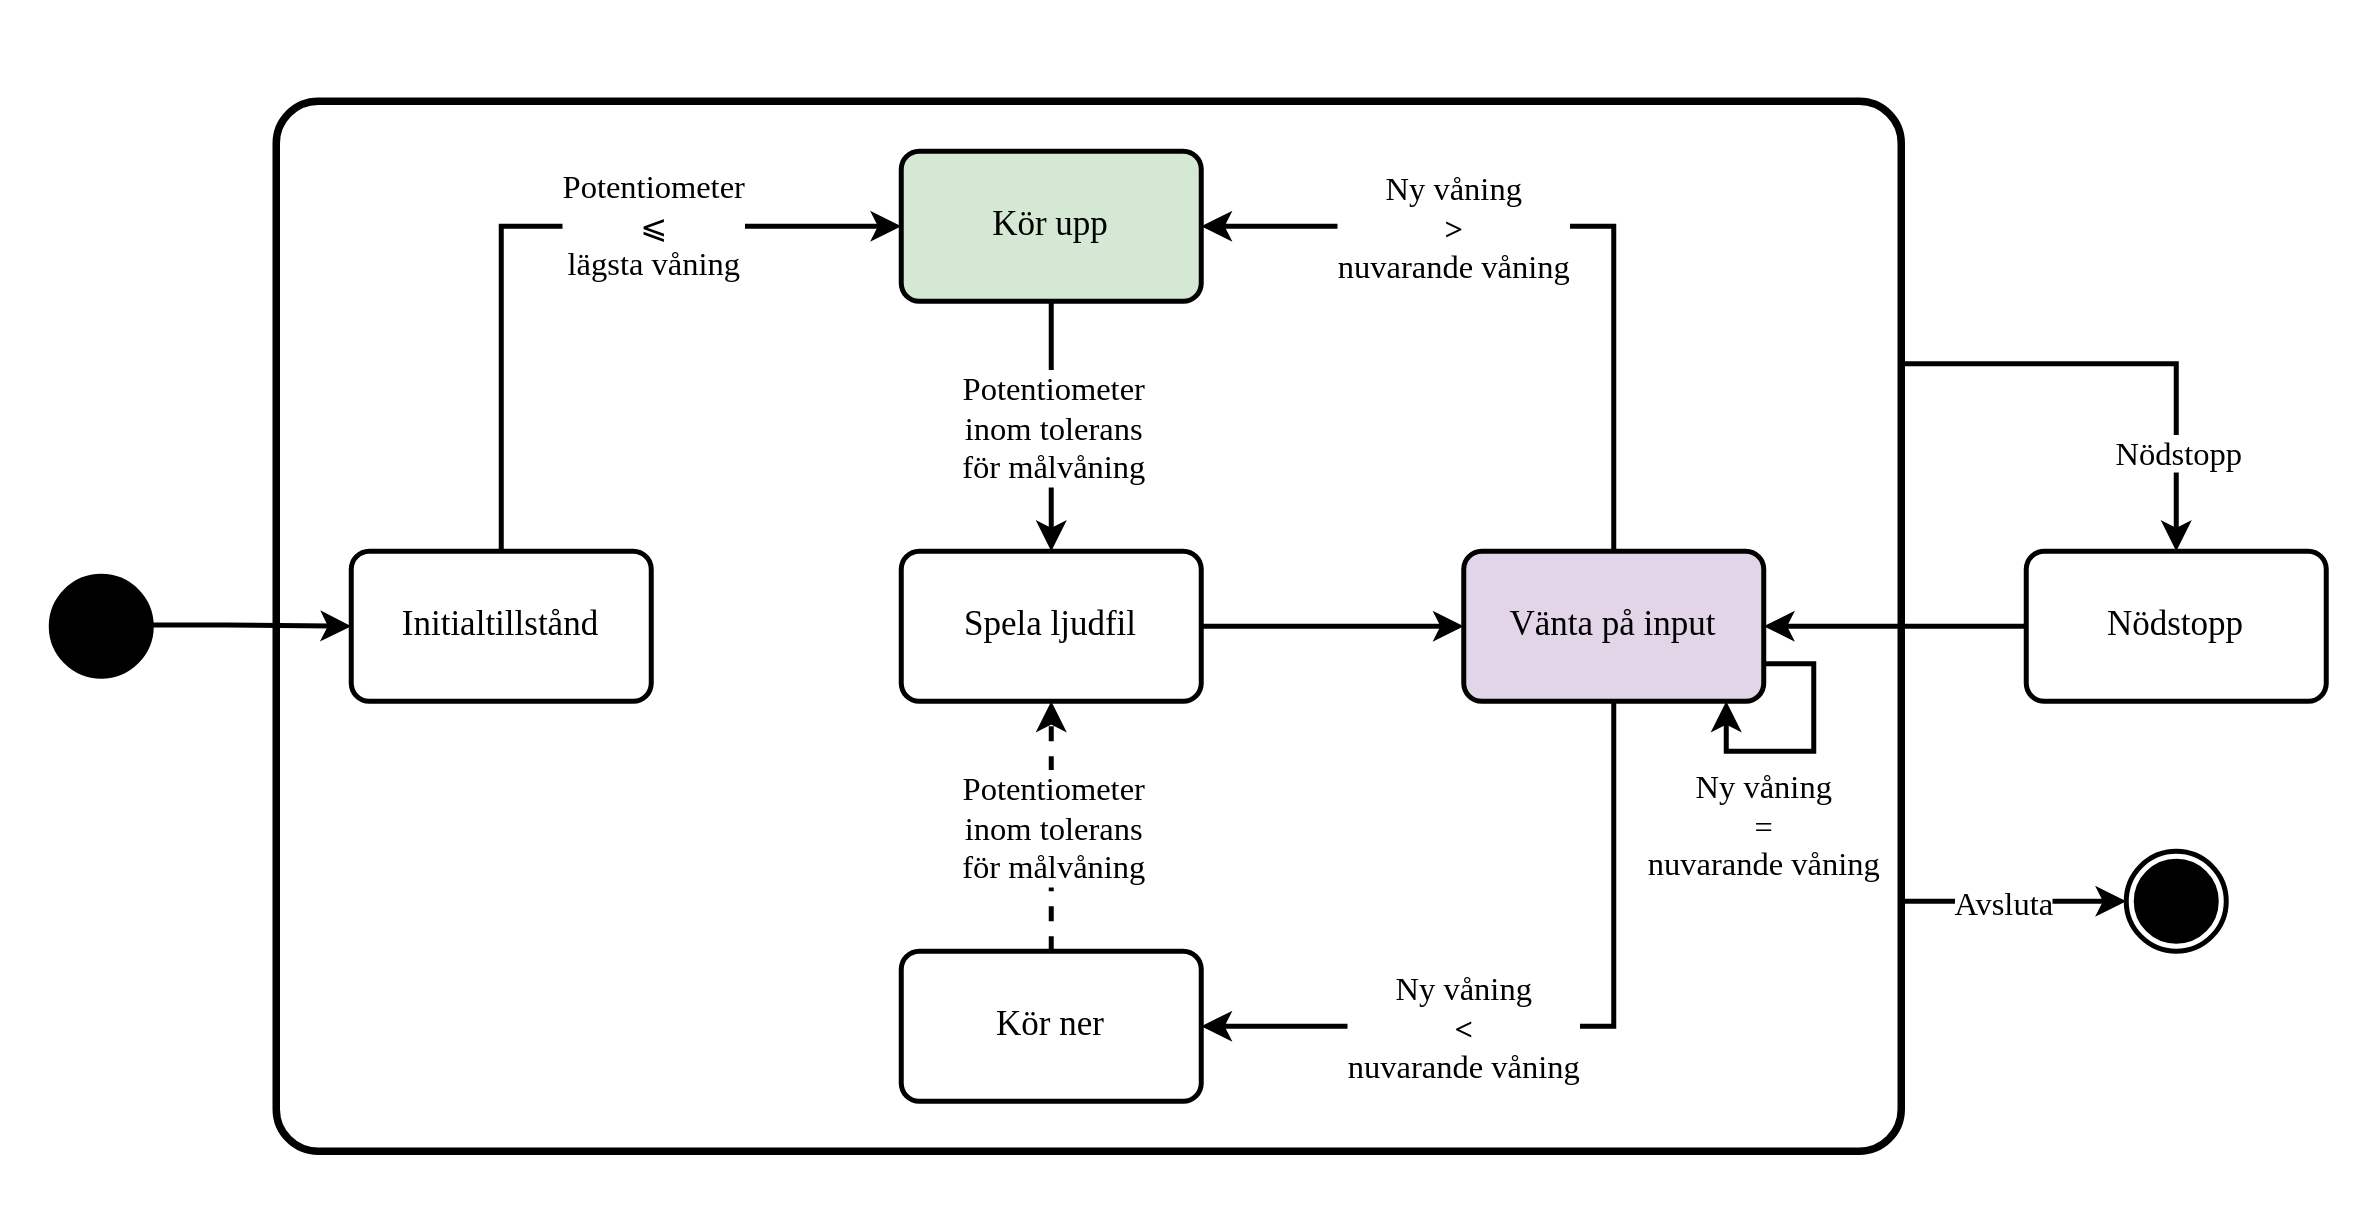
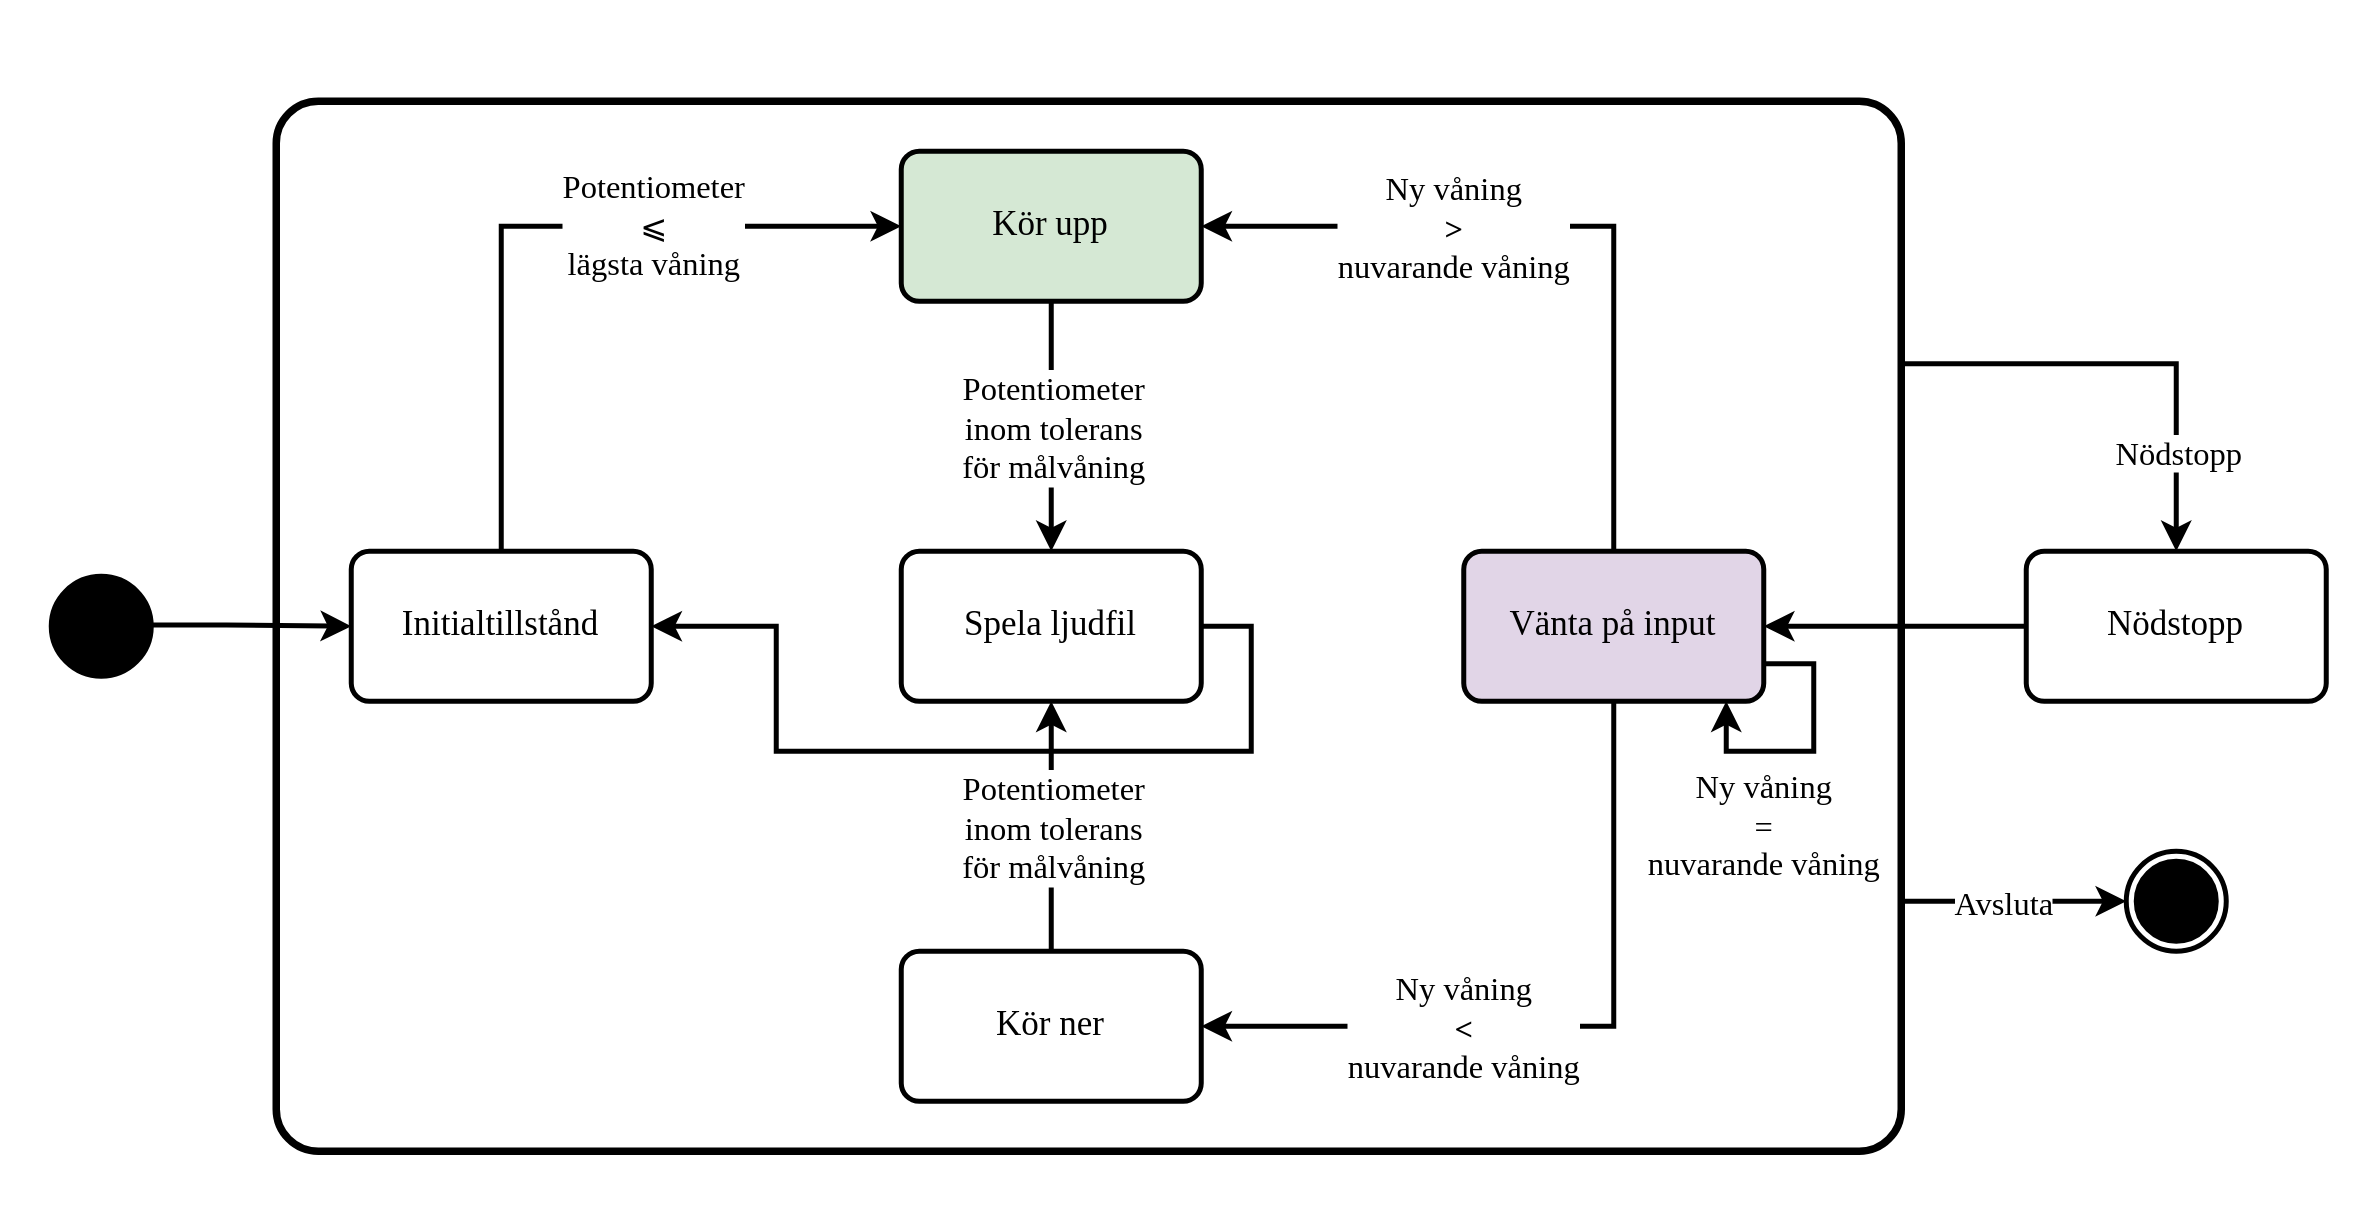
edge "Spela ljudfil" -> "Vänta på input": now "Spela ljudfil" -> "Initialtillstånd"
edge "Kör ner" -> "Spela ljudfil": style dashed -> solid
